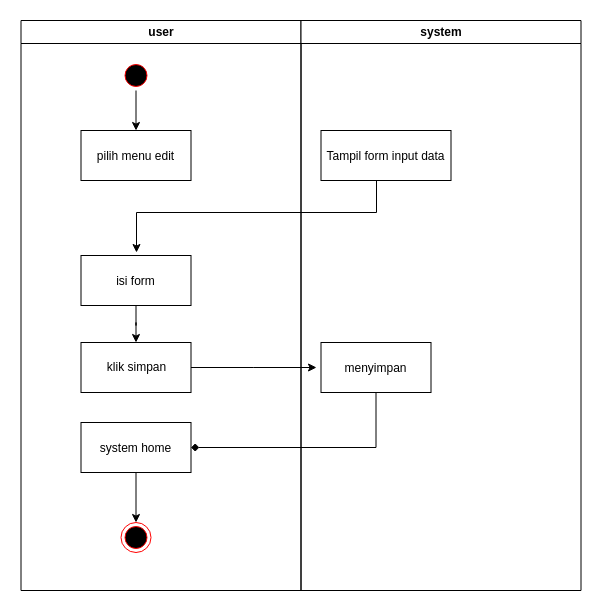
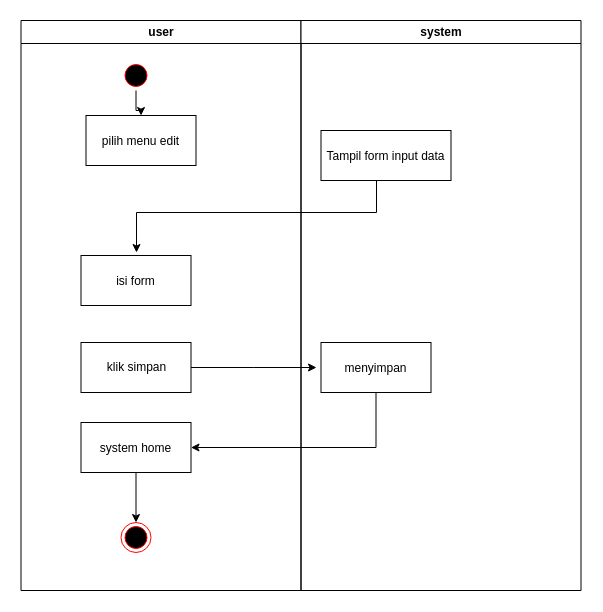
node "pilih menu edit": moved (136, 156) -> (141, 141)
edge "isi form" -> "klik simpan": removed
edge "menyimpan" -> "system home": arrowhead diamond -> classic
